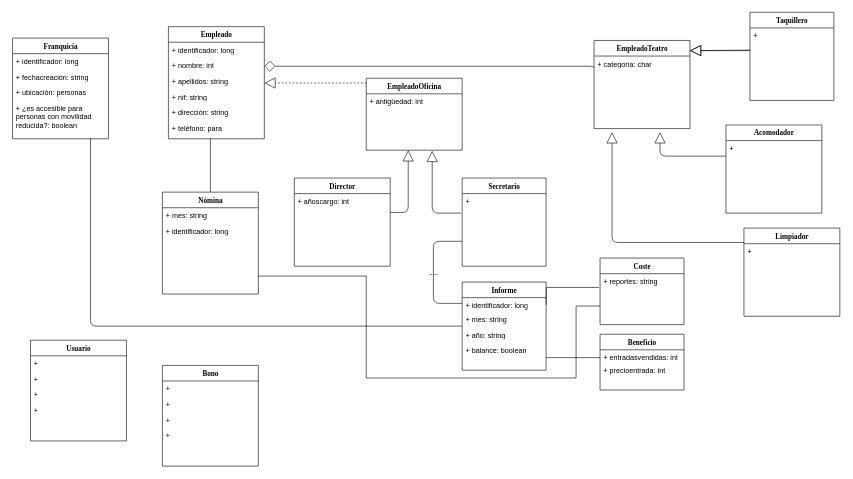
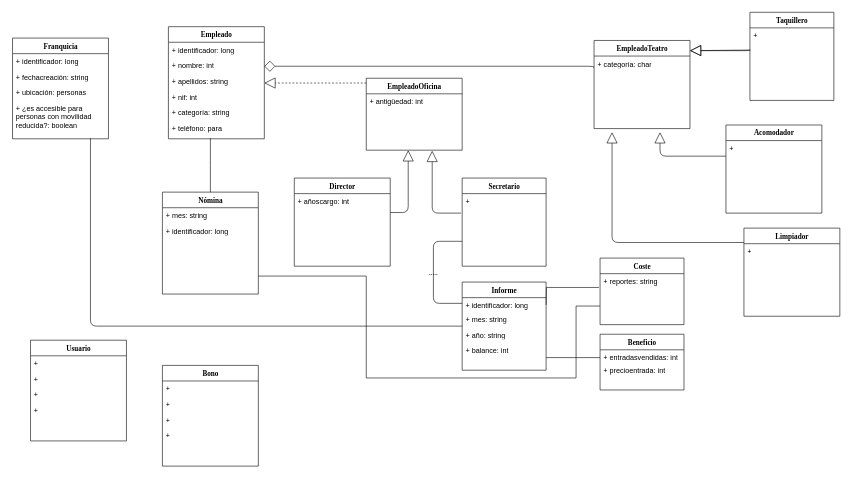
node "+ nif: string": label "+ nif: string" -> "+ nif: int"
node "+ dirección: string": label "+ dirección: string" -> "+ categoría: string"
node "+ balance: boolean": label "+ balance: boolean" -> "+ balance: int"
